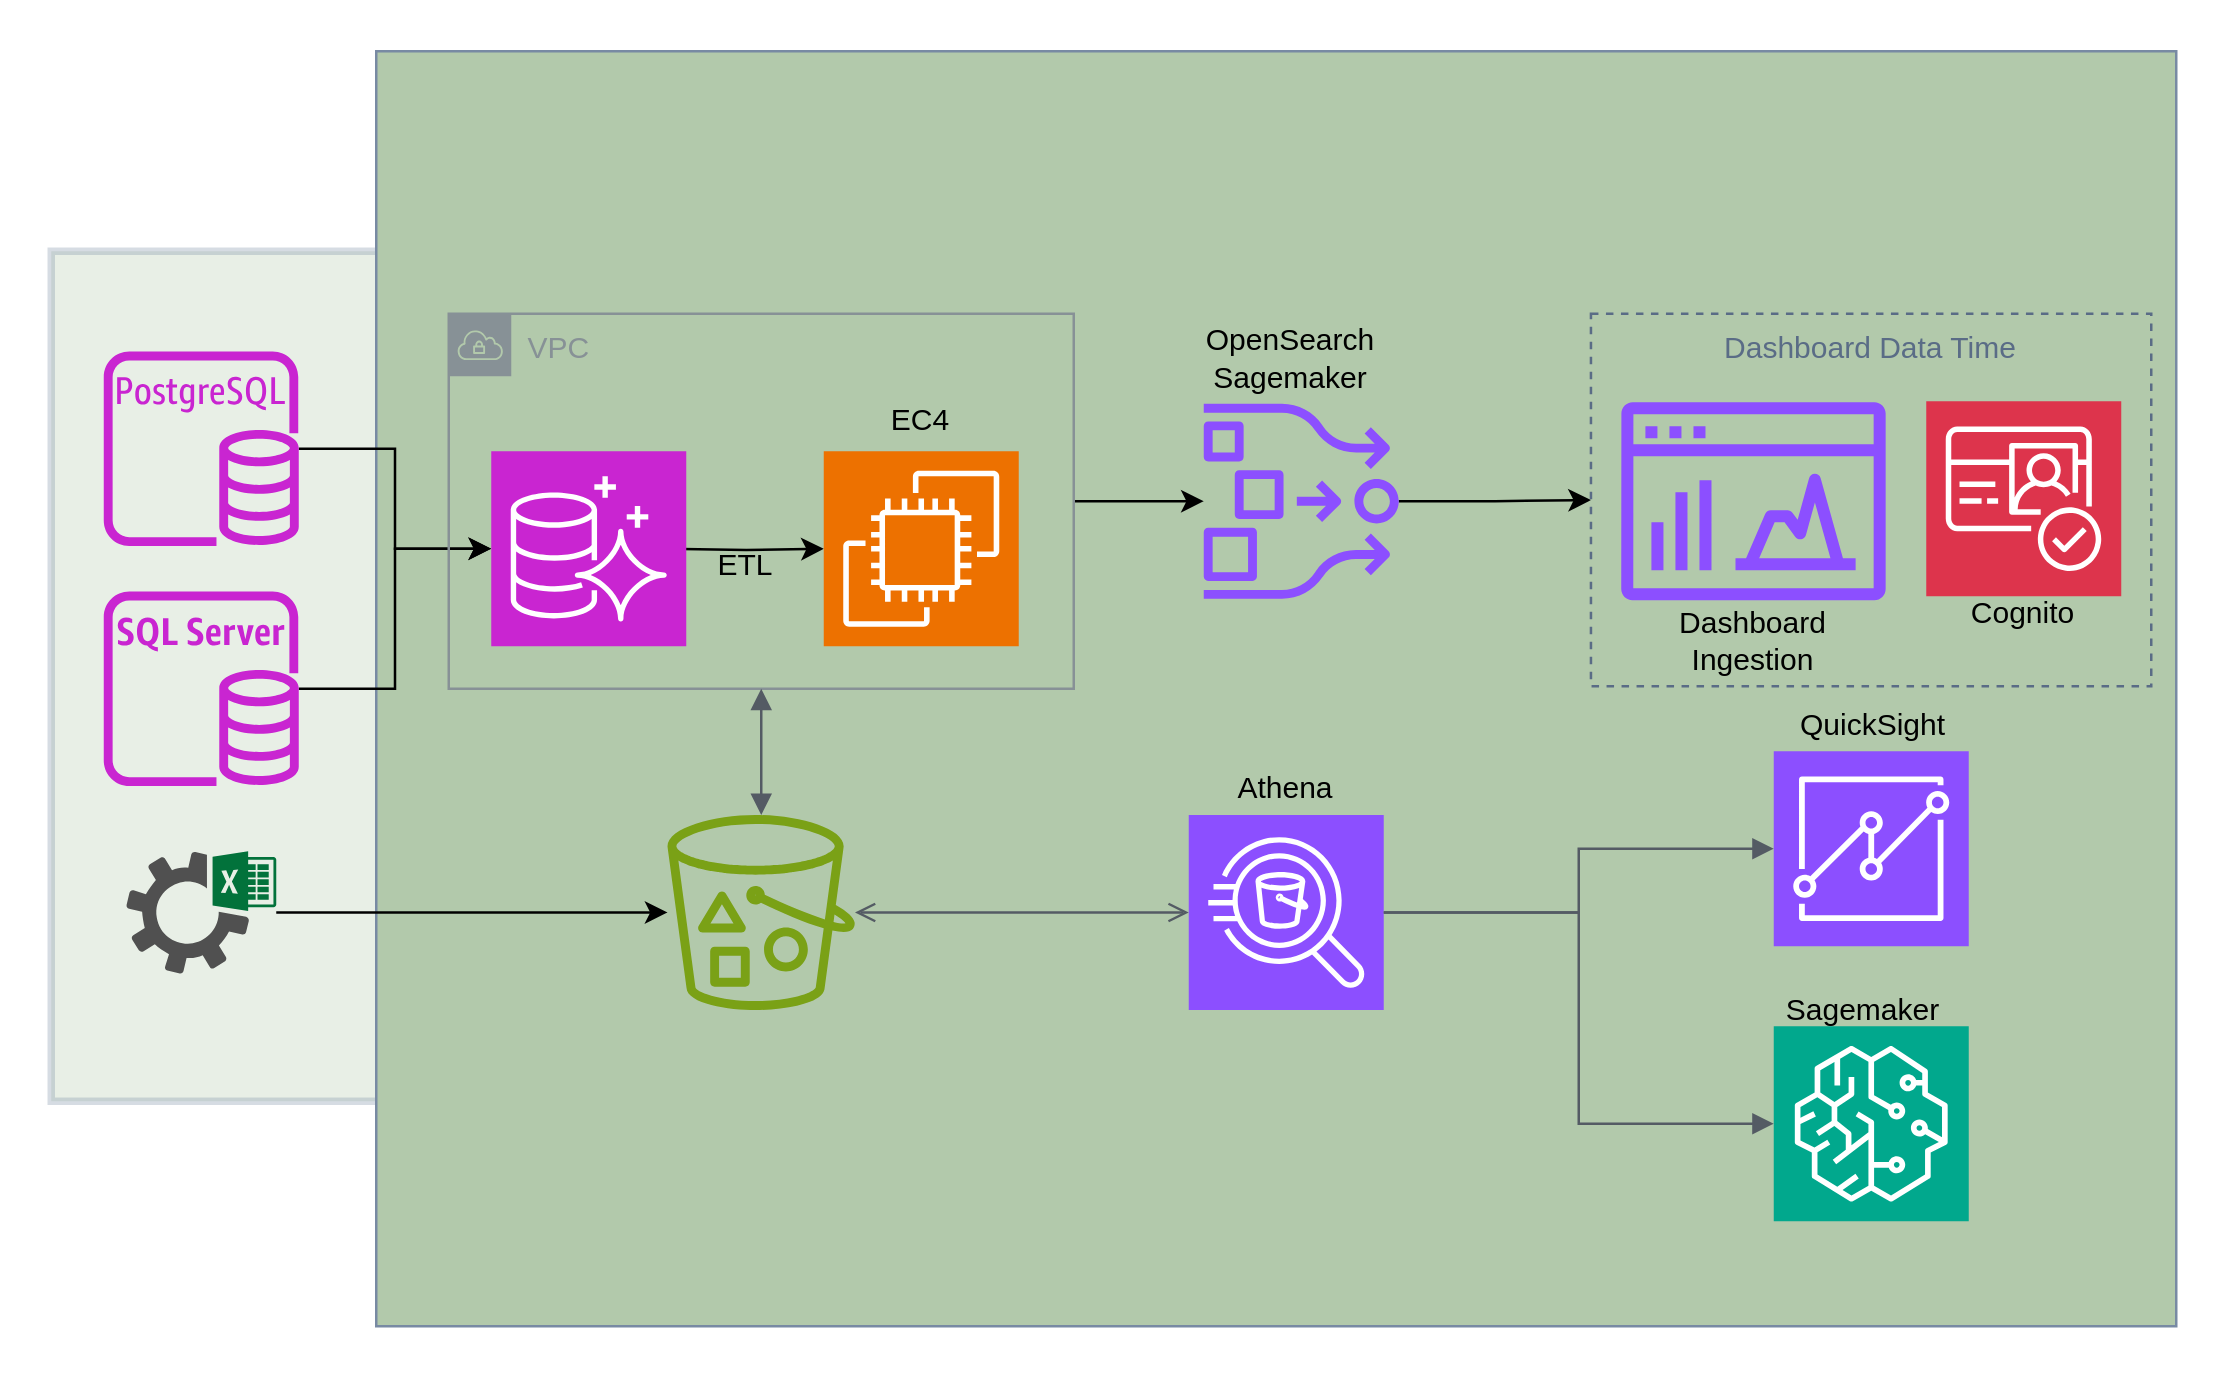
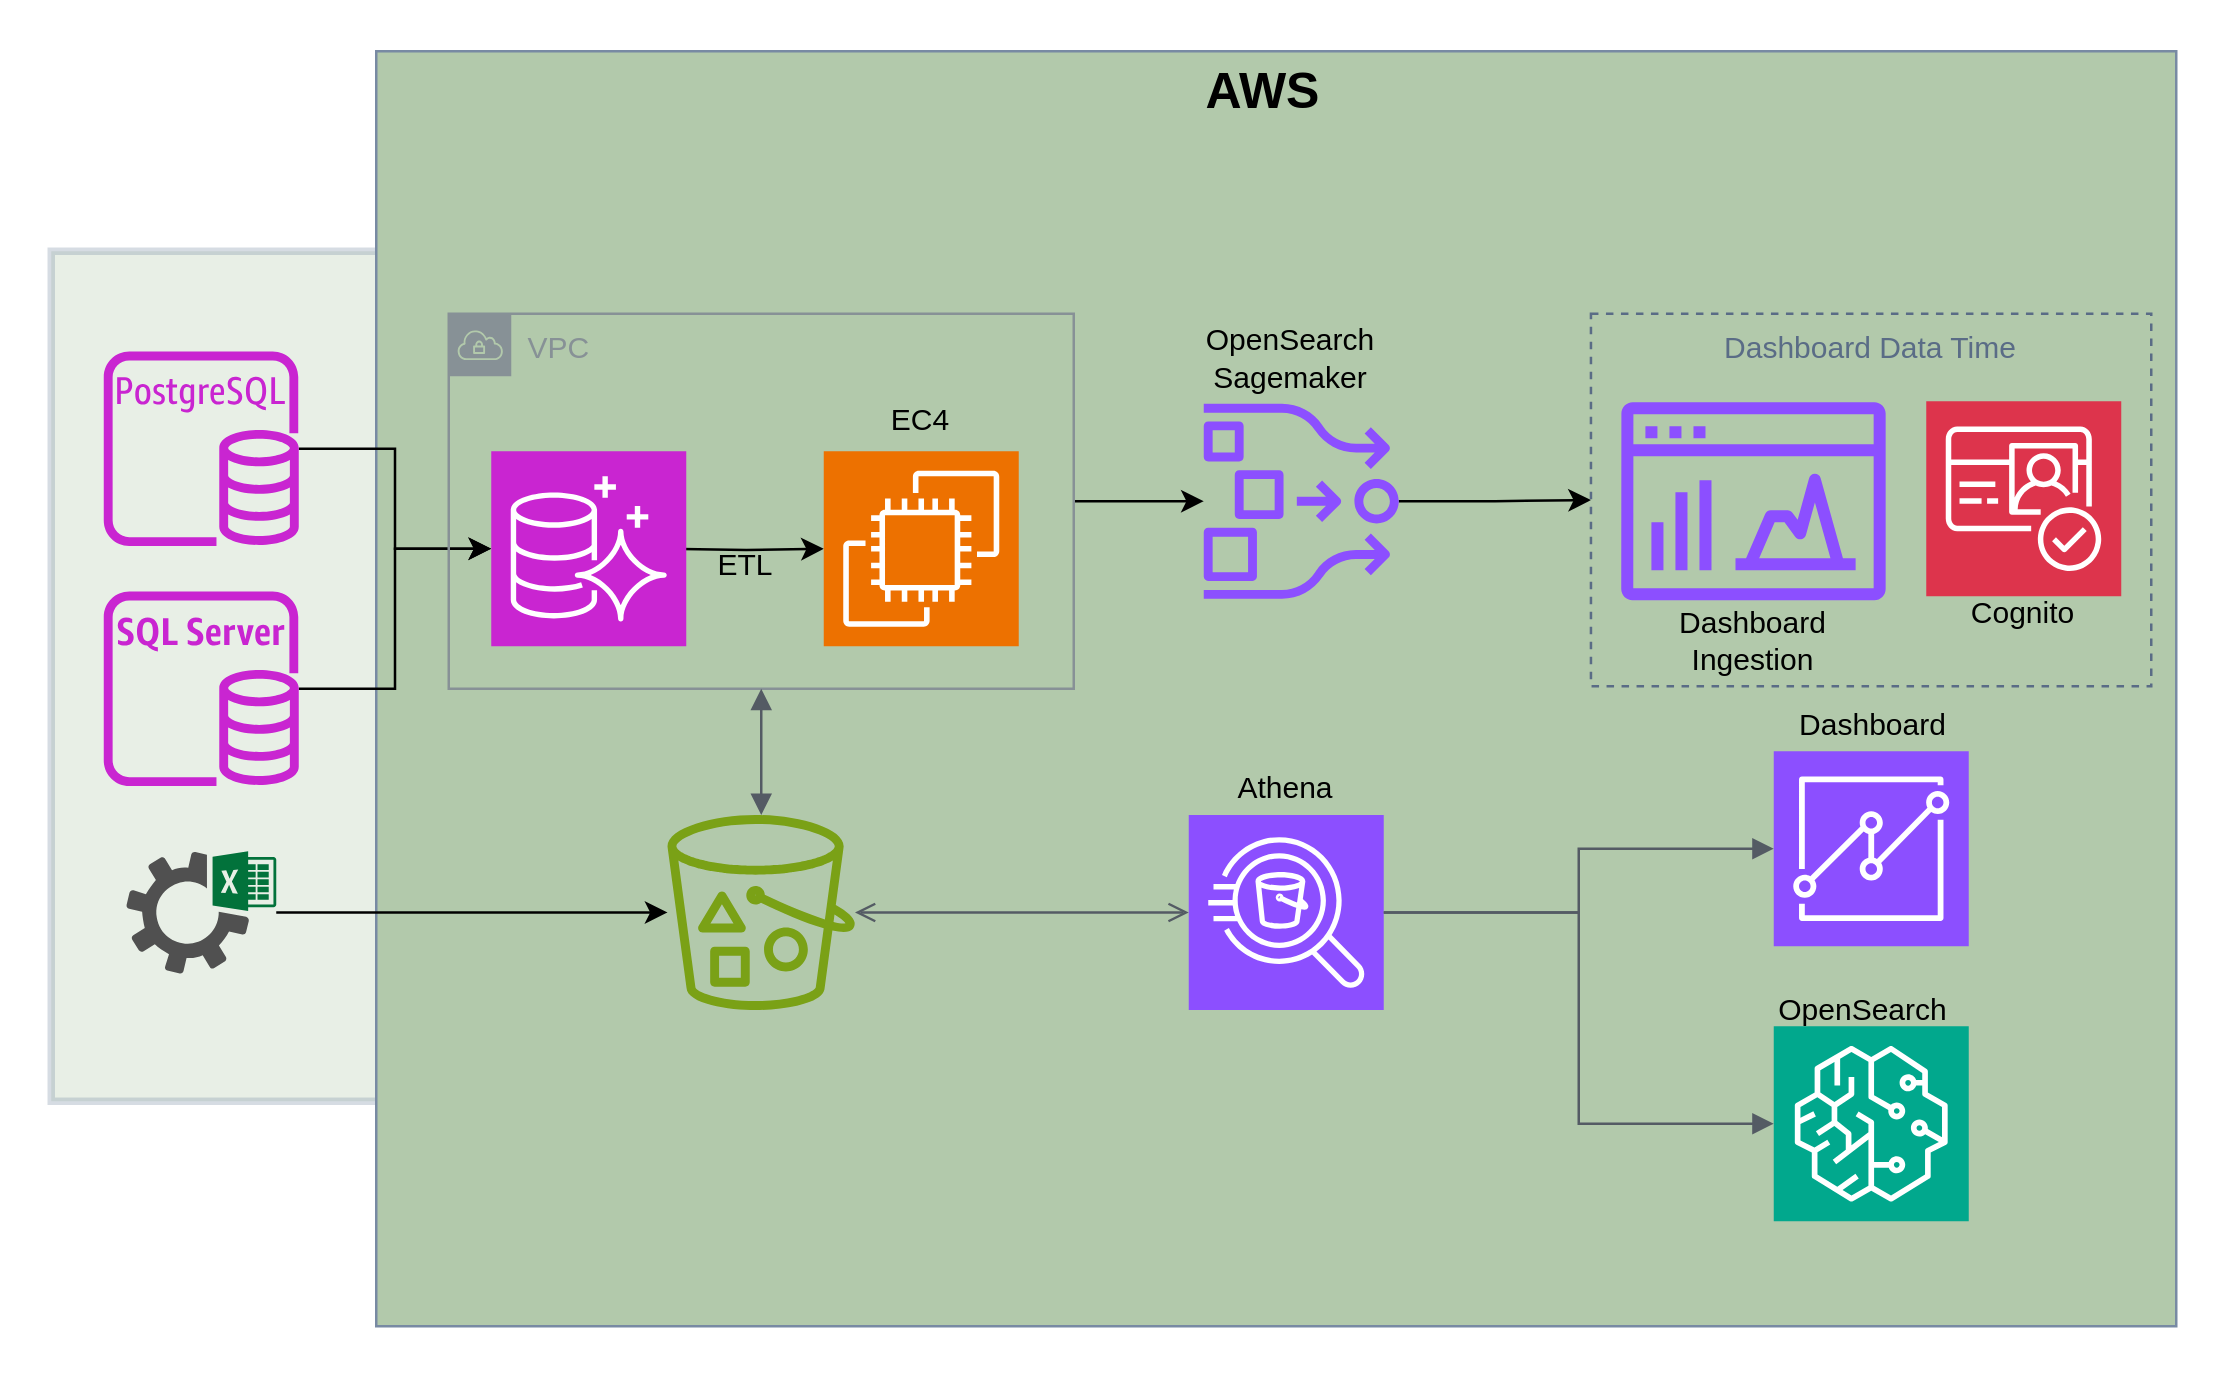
node "AWS": added
node "QuickSight": label "QuickSight" -> "Dashboard"
node "Sagemaker": label "Sagemaker" -> "OpenSearch"
